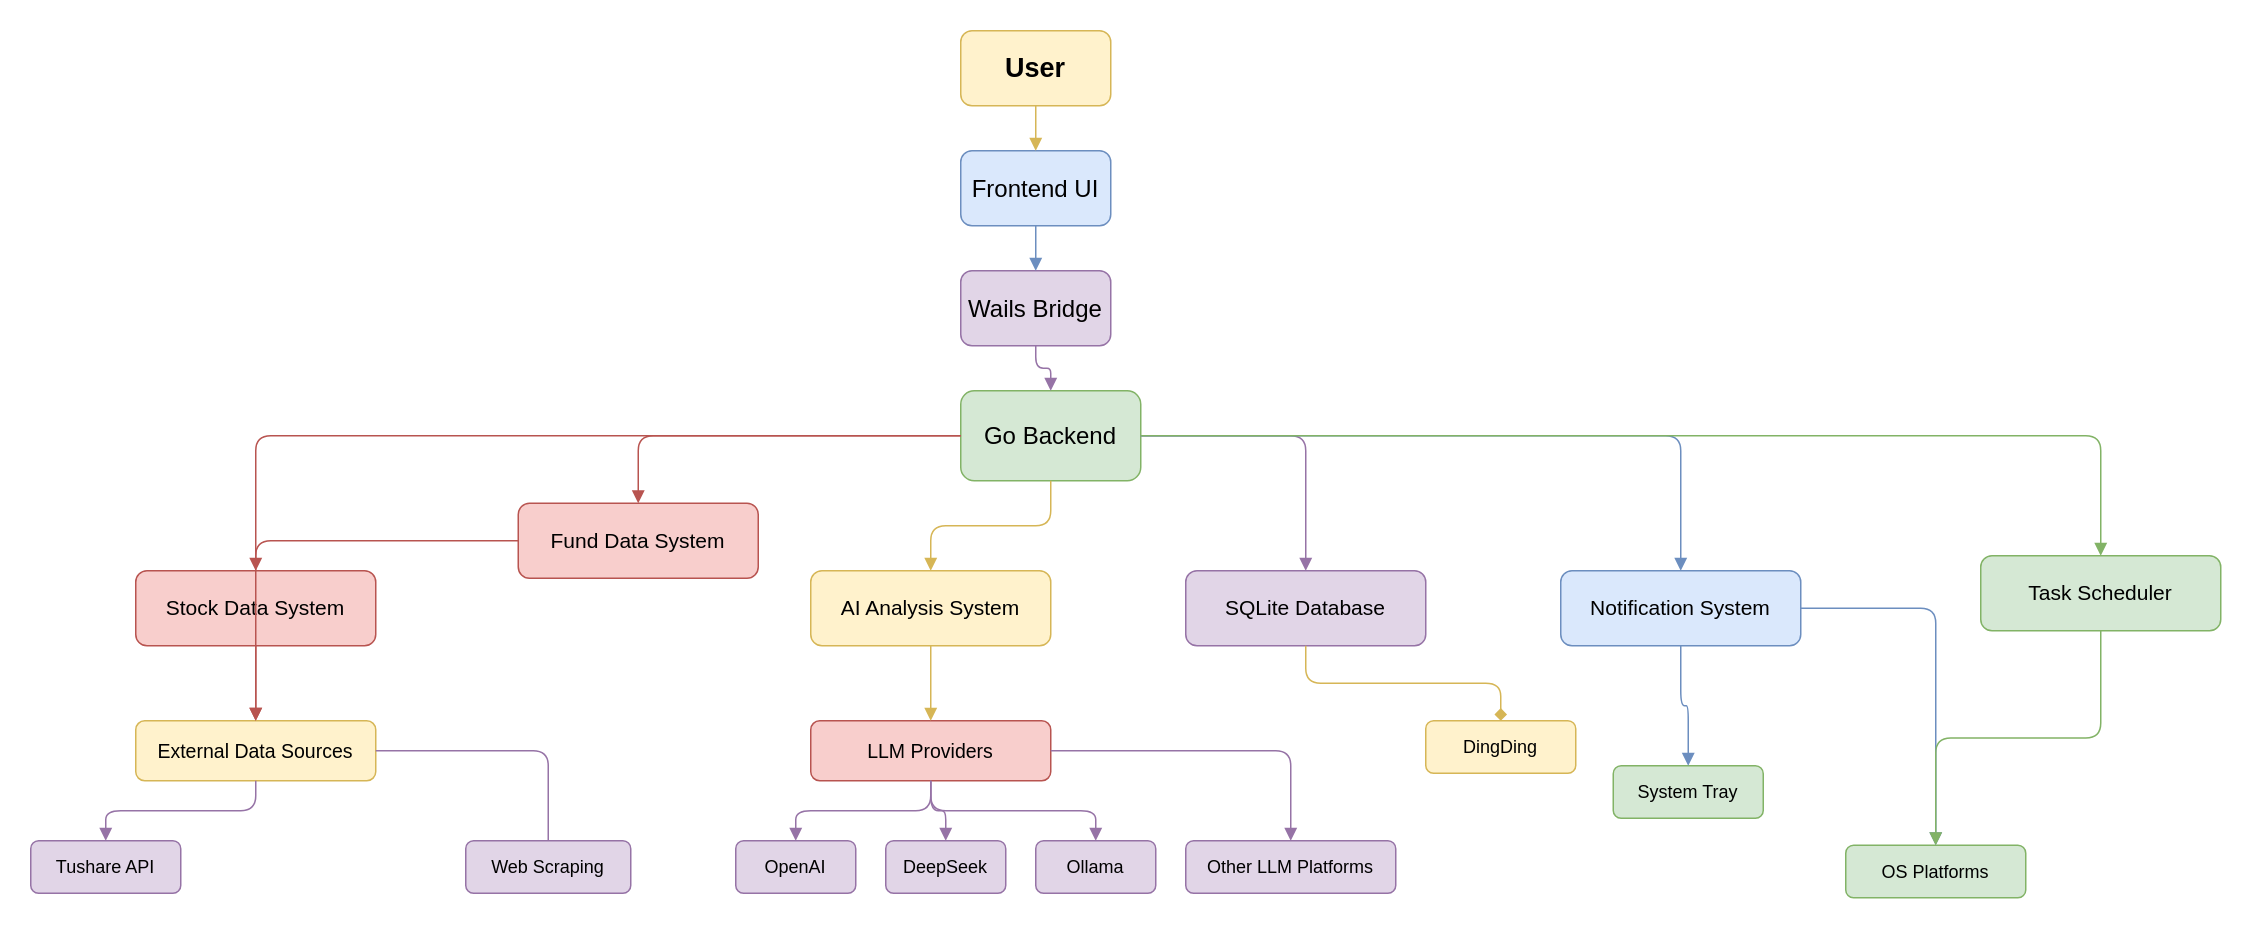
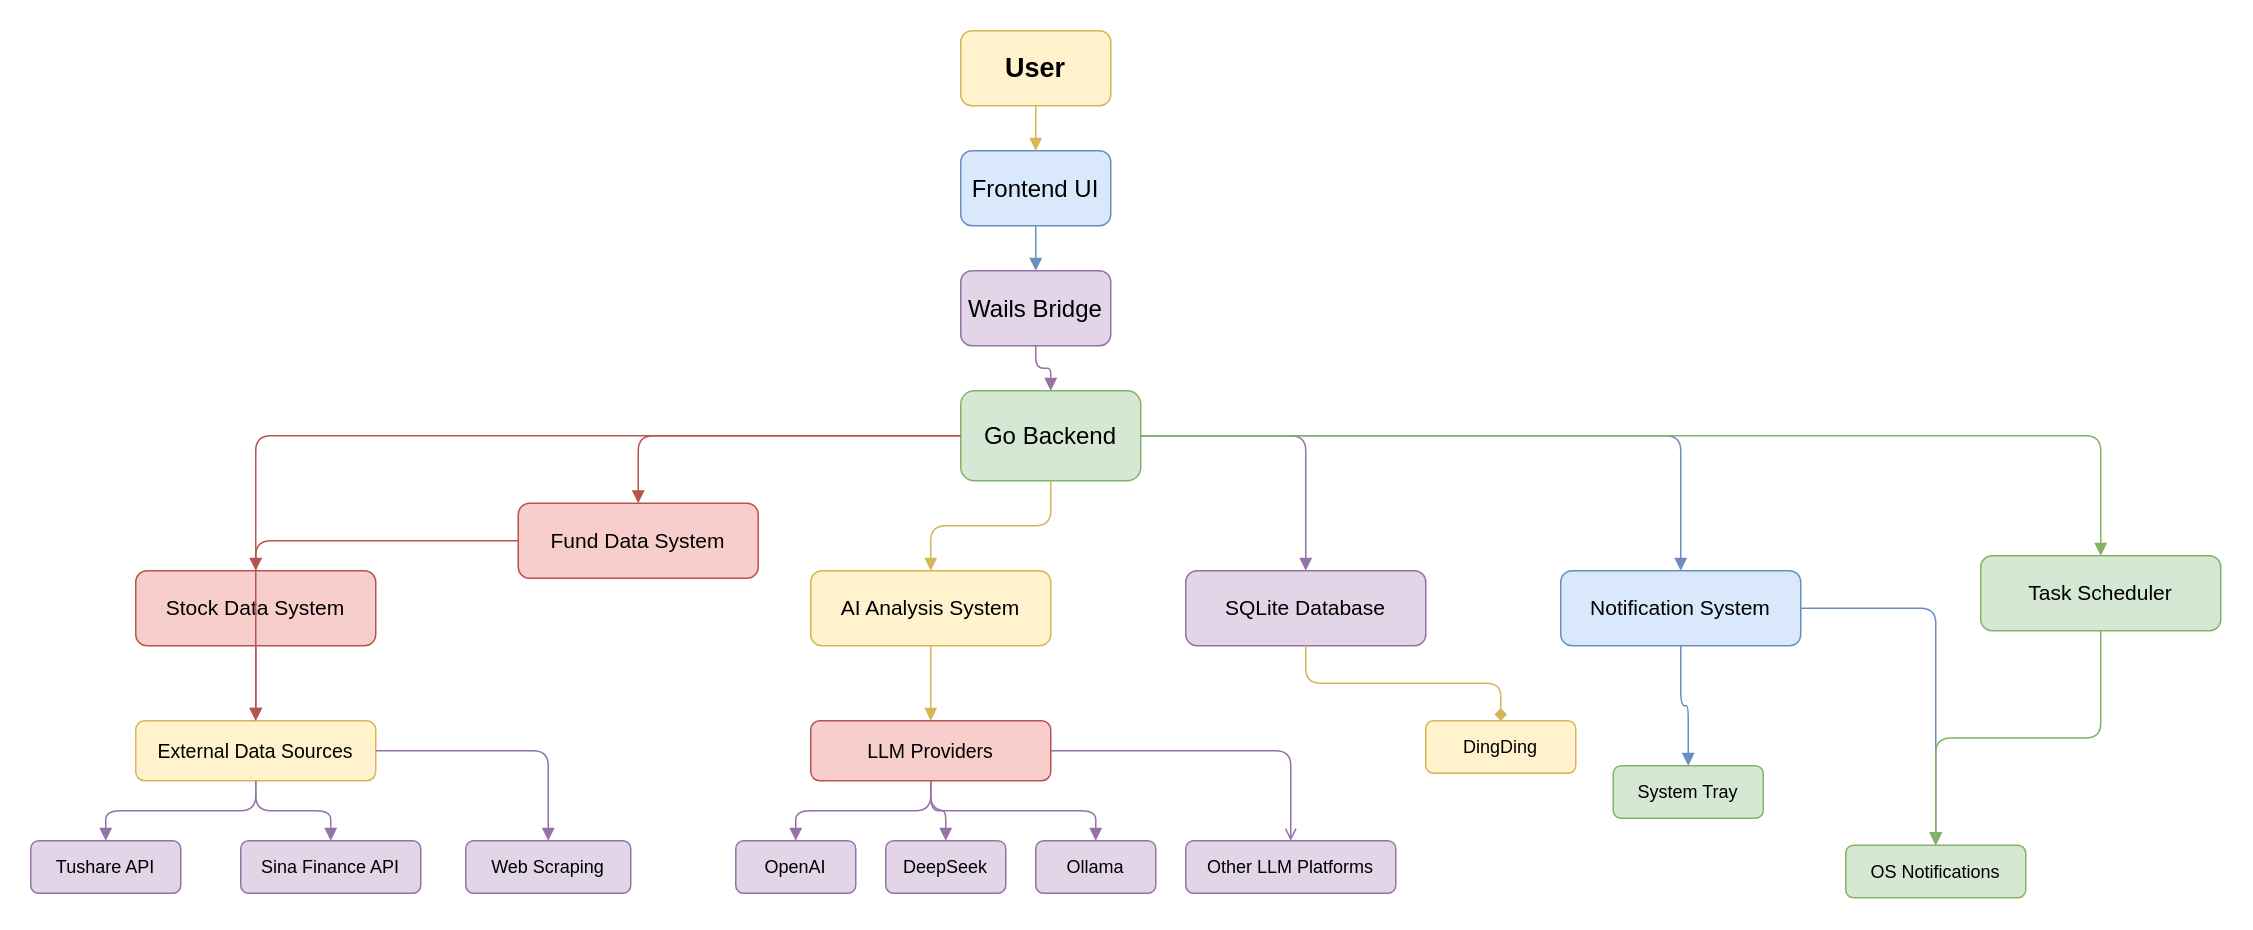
edge "External Data Sources" -> "Sina Finance API": added
edge "LLM Providers" -> "Other LLM Platforms": arrowhead block -> open
edge "External Data Sources" -- "Web Scraping": arrowhead none -> block
node "Sina Finance API": added
node "OS Platforms": label "OS Platforms" -> "OS Notifications"
